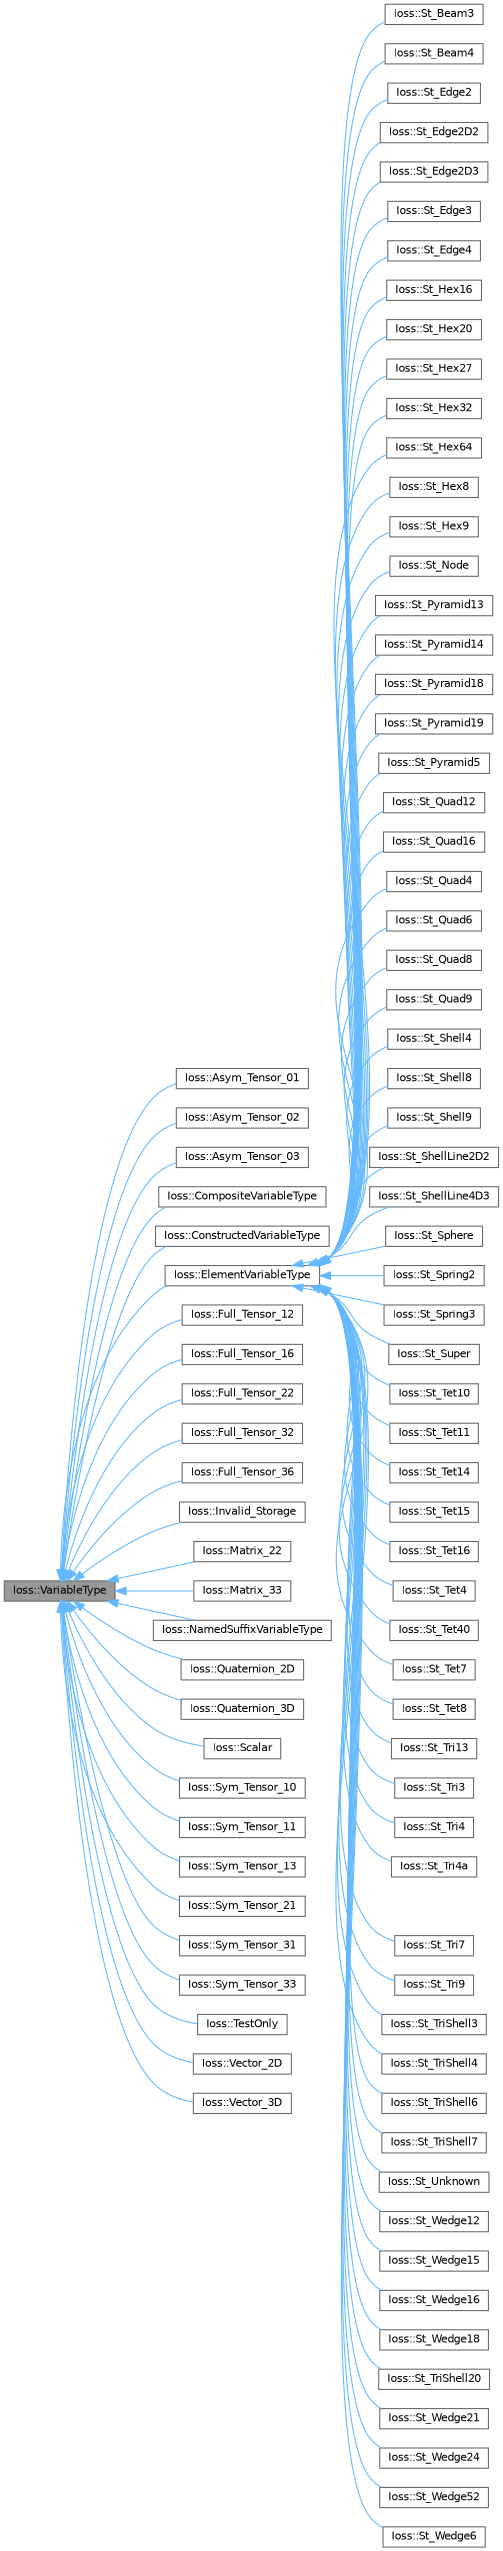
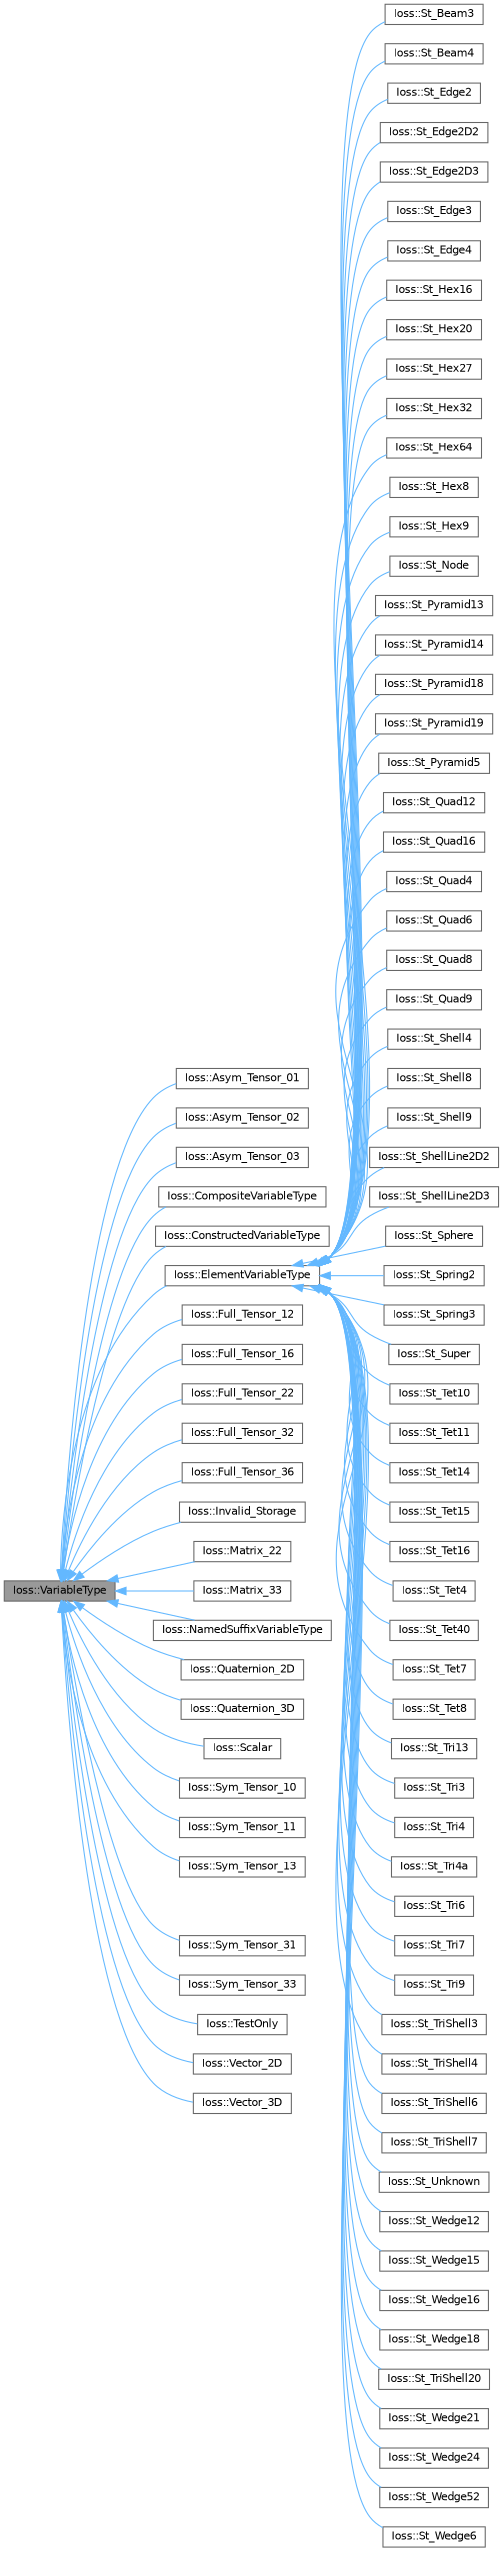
node "Ioss::St_ShellLine4D3": label "Ioss::St_ShellLine4D3" -> "Ioss::St_ShellLine2D3"
node "Ioss::Sym_Tensor_21": removed
node "Ioss::St_Tri6": added
